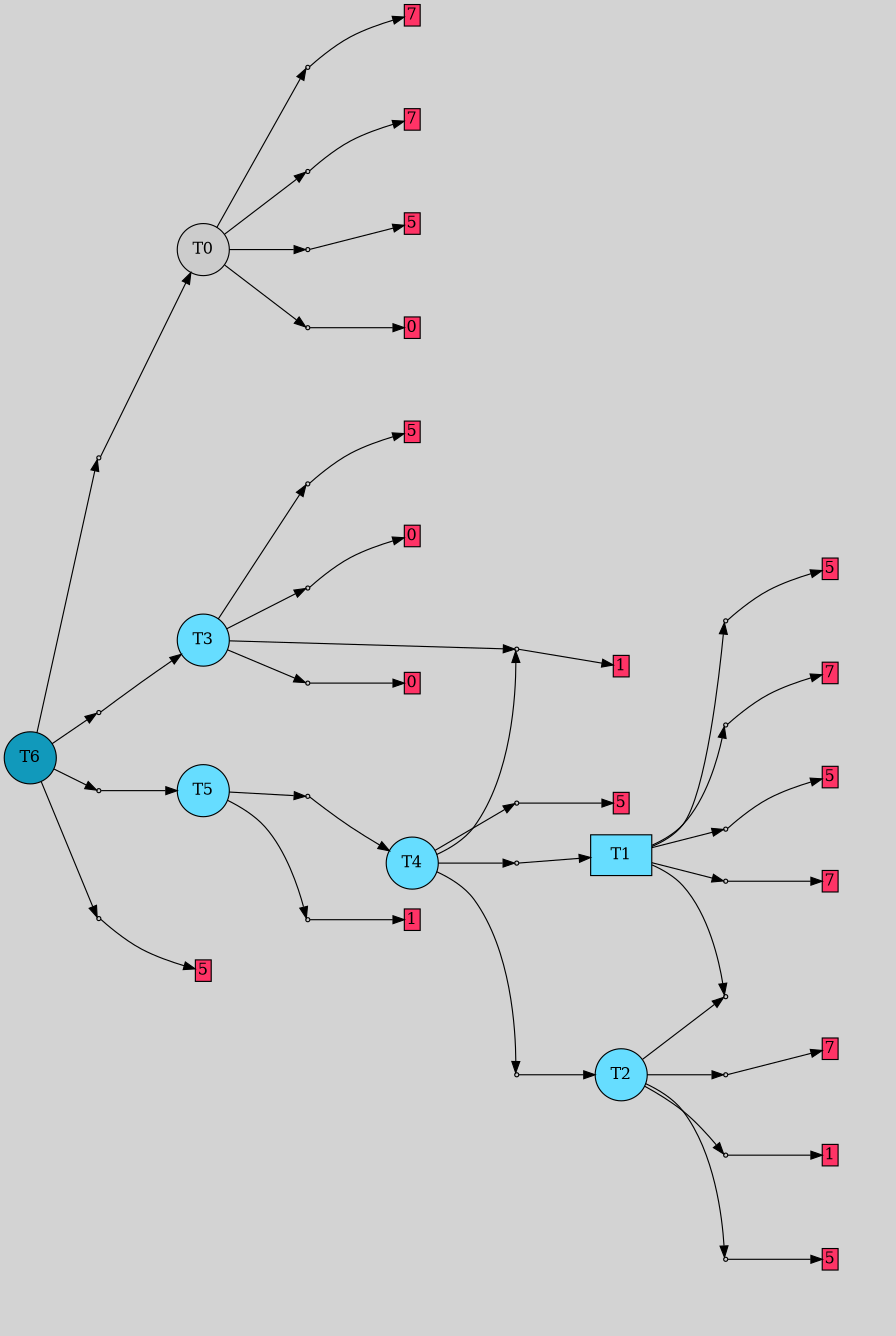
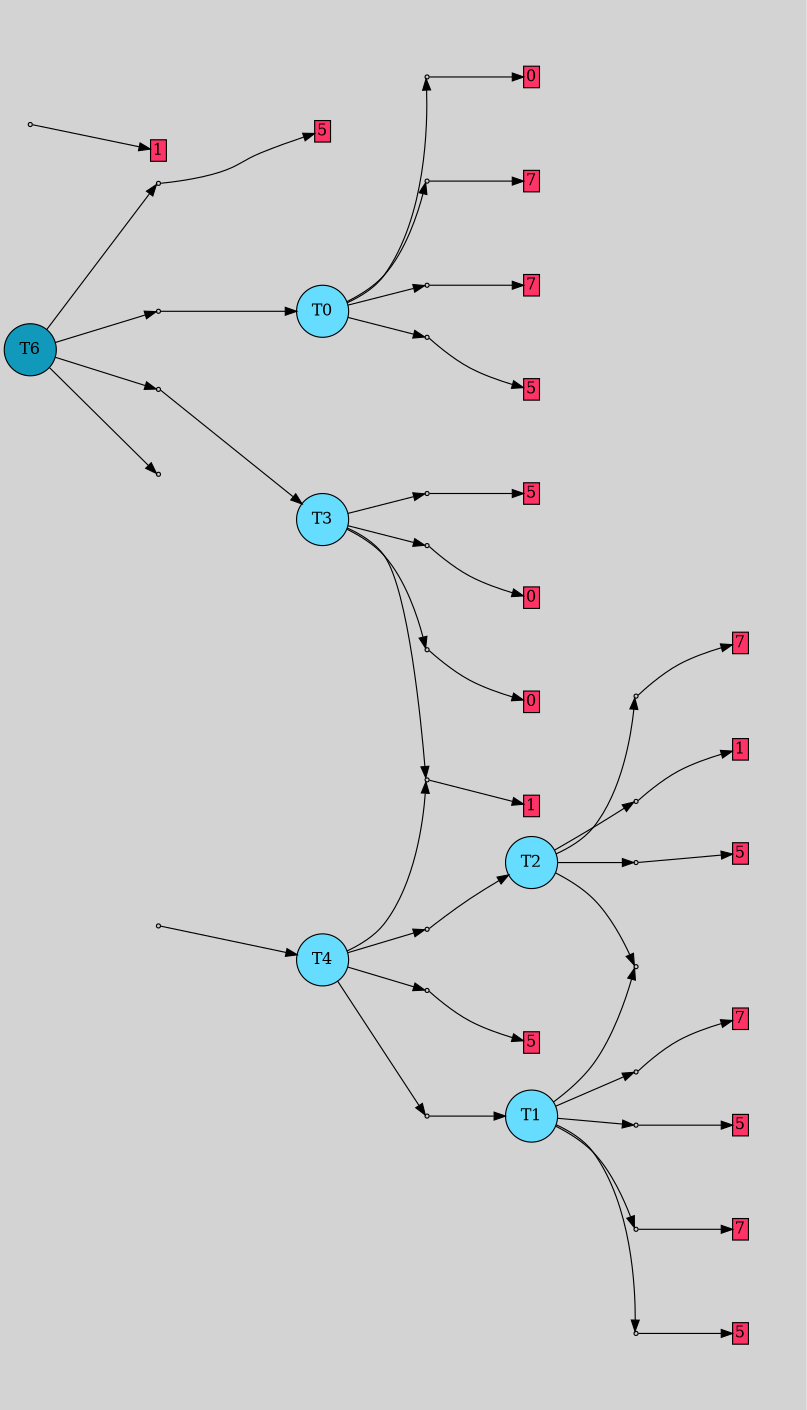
node "T0": fillcolor #cccccc -> #66ddff
node "T5": removed
node "T1": shape box -> circle
